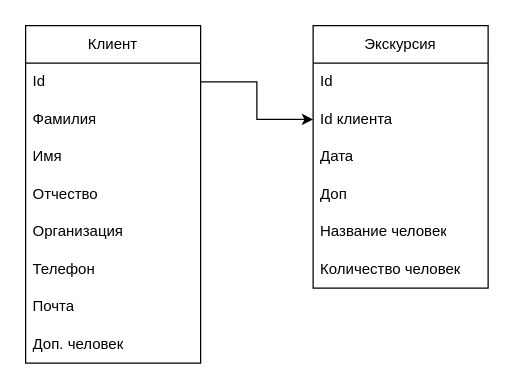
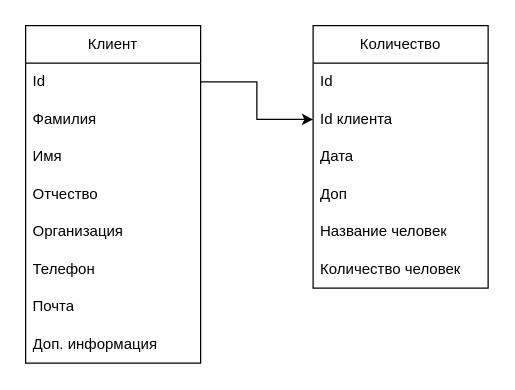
node "Экскурсия": label "Экскурсия" -> "Количество"
node "Доп. человек": label "Доп. человек" -> "Доп. информация"
